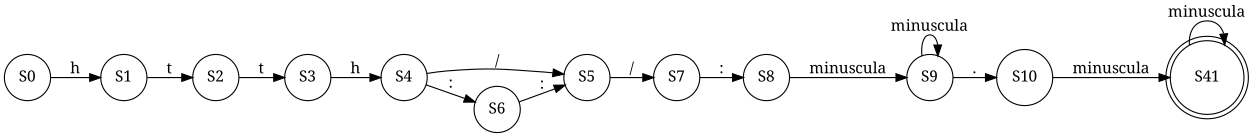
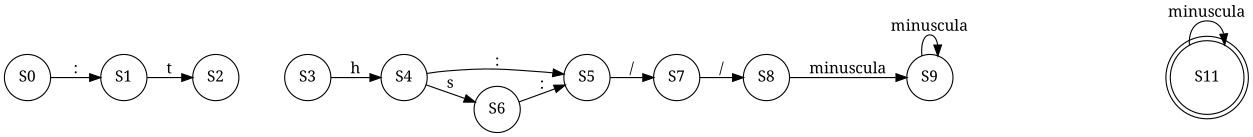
edge "S4" -> "S5": label "/" -> ":"
edge "S0" -> "S1": label "h" -> ":"
edge "S7" -> "S8": label ":" -> "/"
edge "S2" -> "S3": removed, label "t"
node "S10": removed
node "S41": label "S41" -> "S11"
edge "S4" -> "S6": label ":" -> "s"
